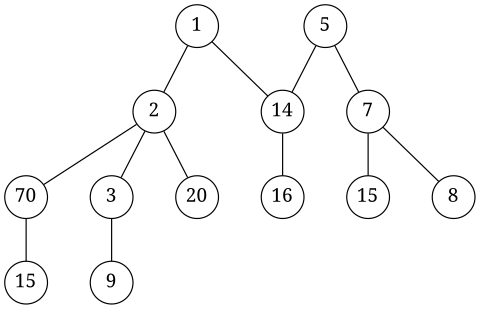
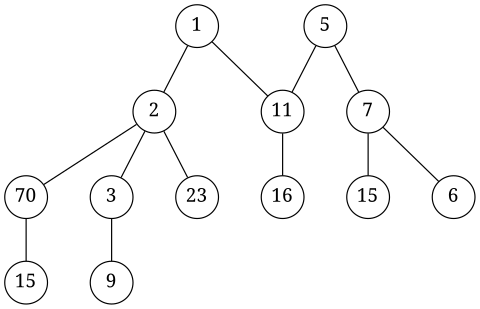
node "14": label "14" -> "11"
node "20": label "20" -> "23"
node "8": label "8" -> "6"
